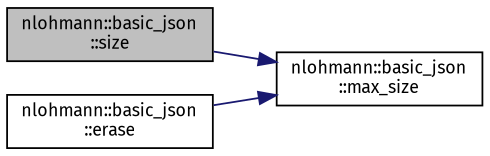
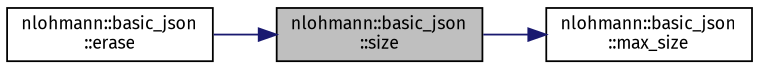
edge "nlohmann::basic_json ::erase" -> "nlohmann::basic_json ::max_size": now "nlohmann::basic_json ::erase" -> "nlohmann::basic_json ::size"
